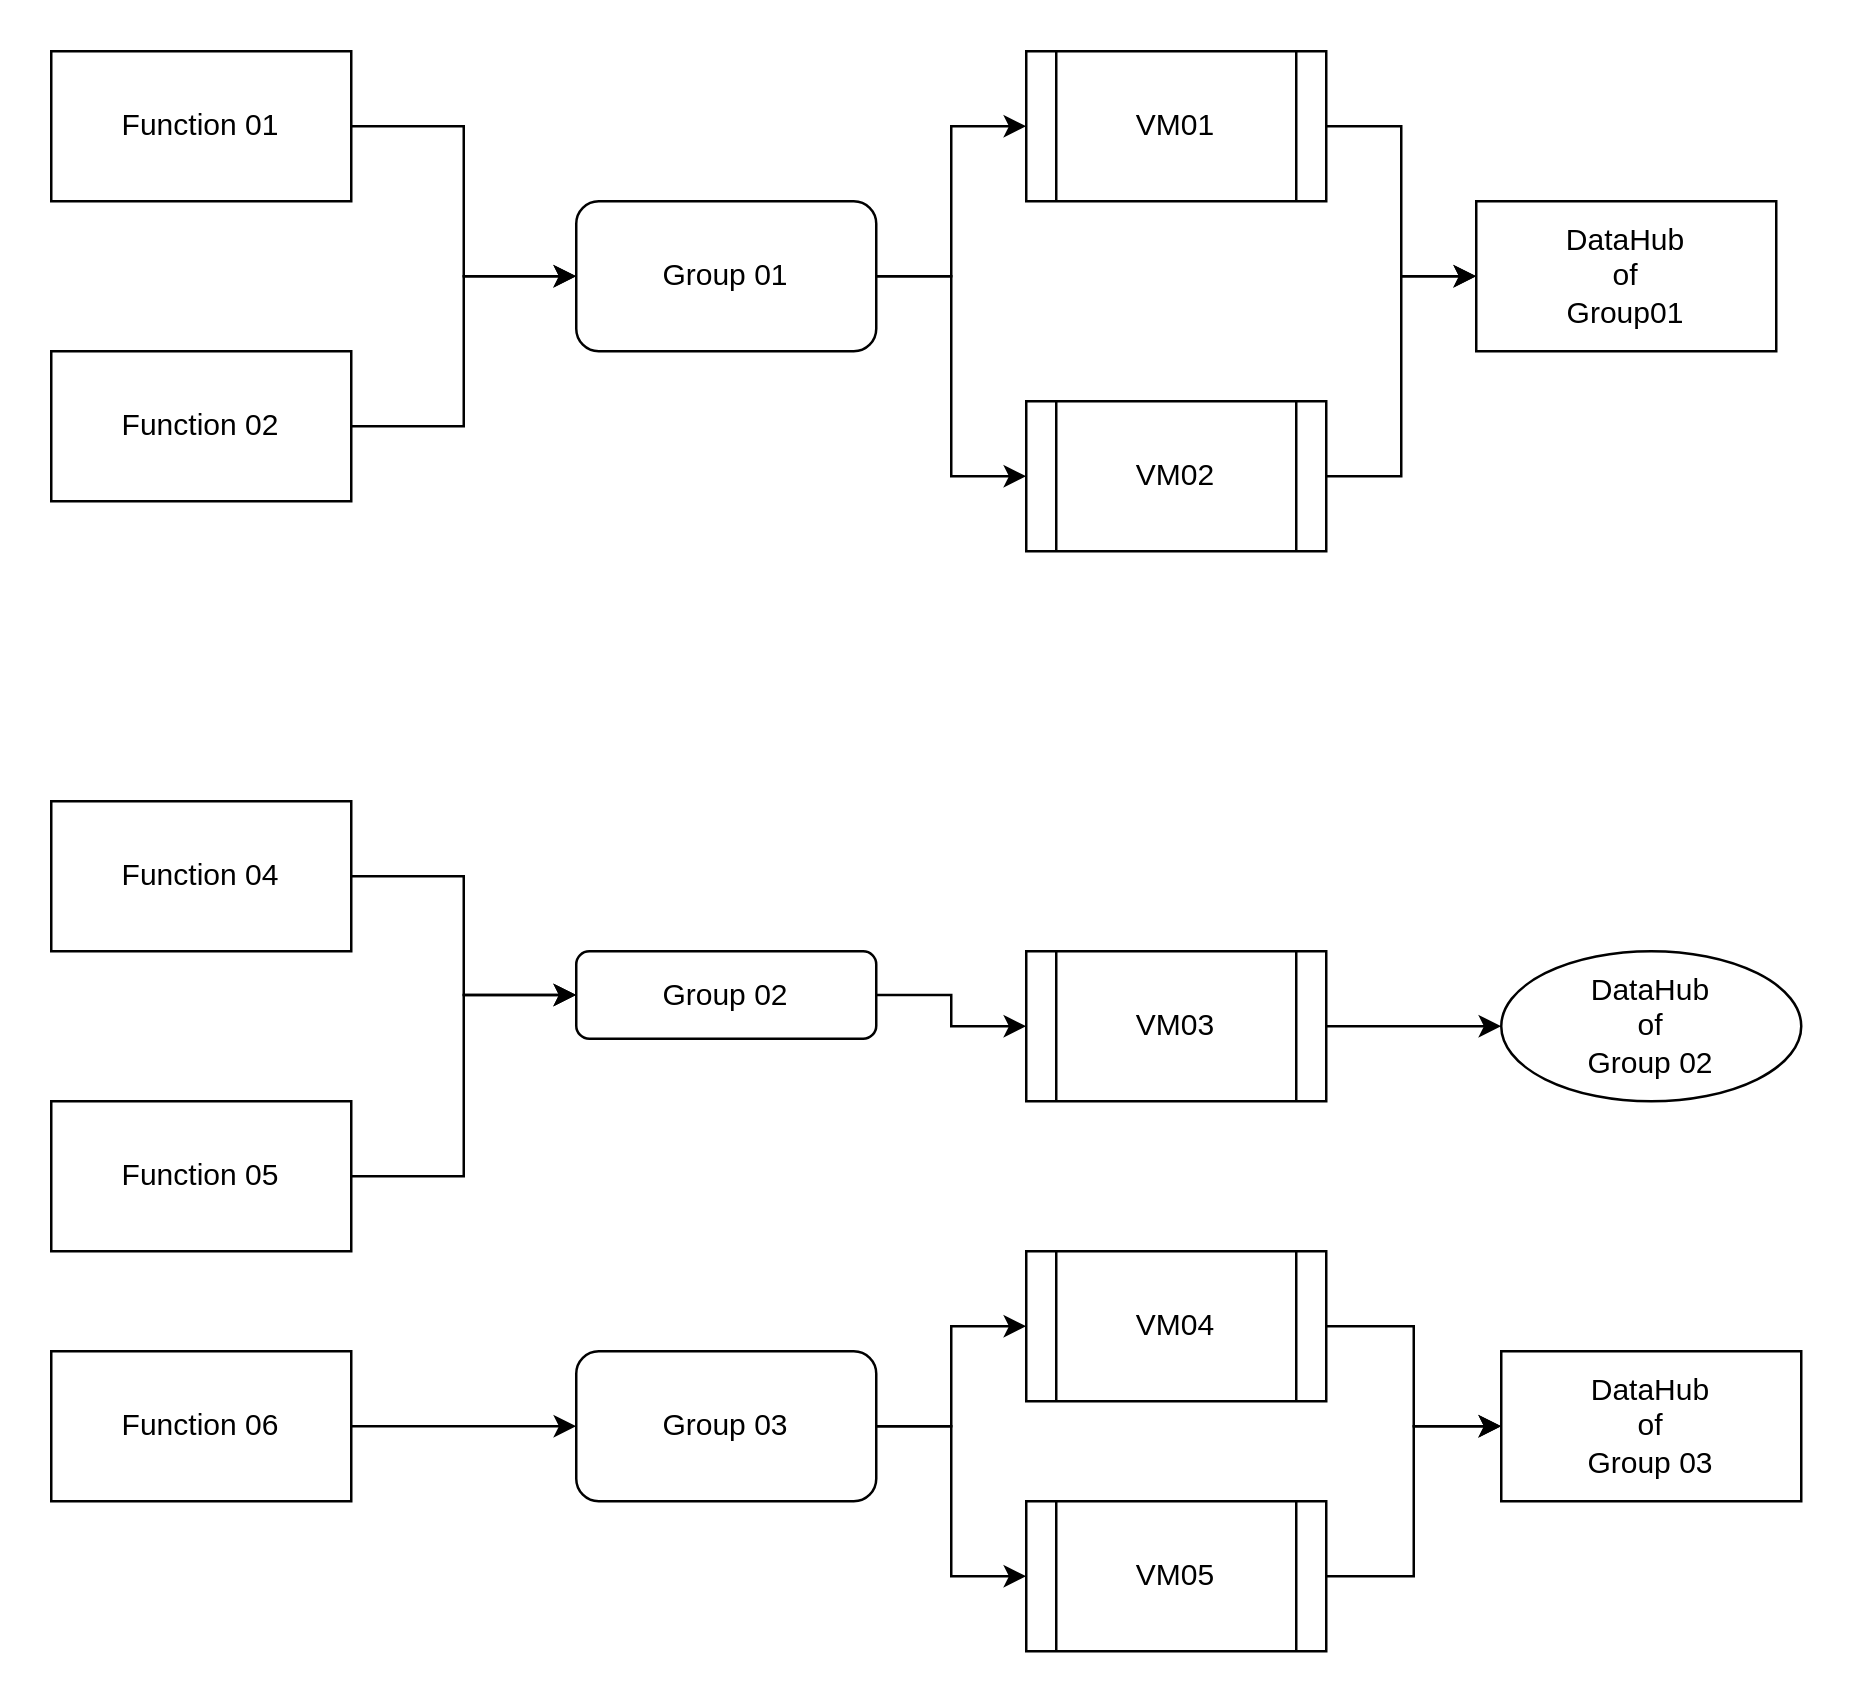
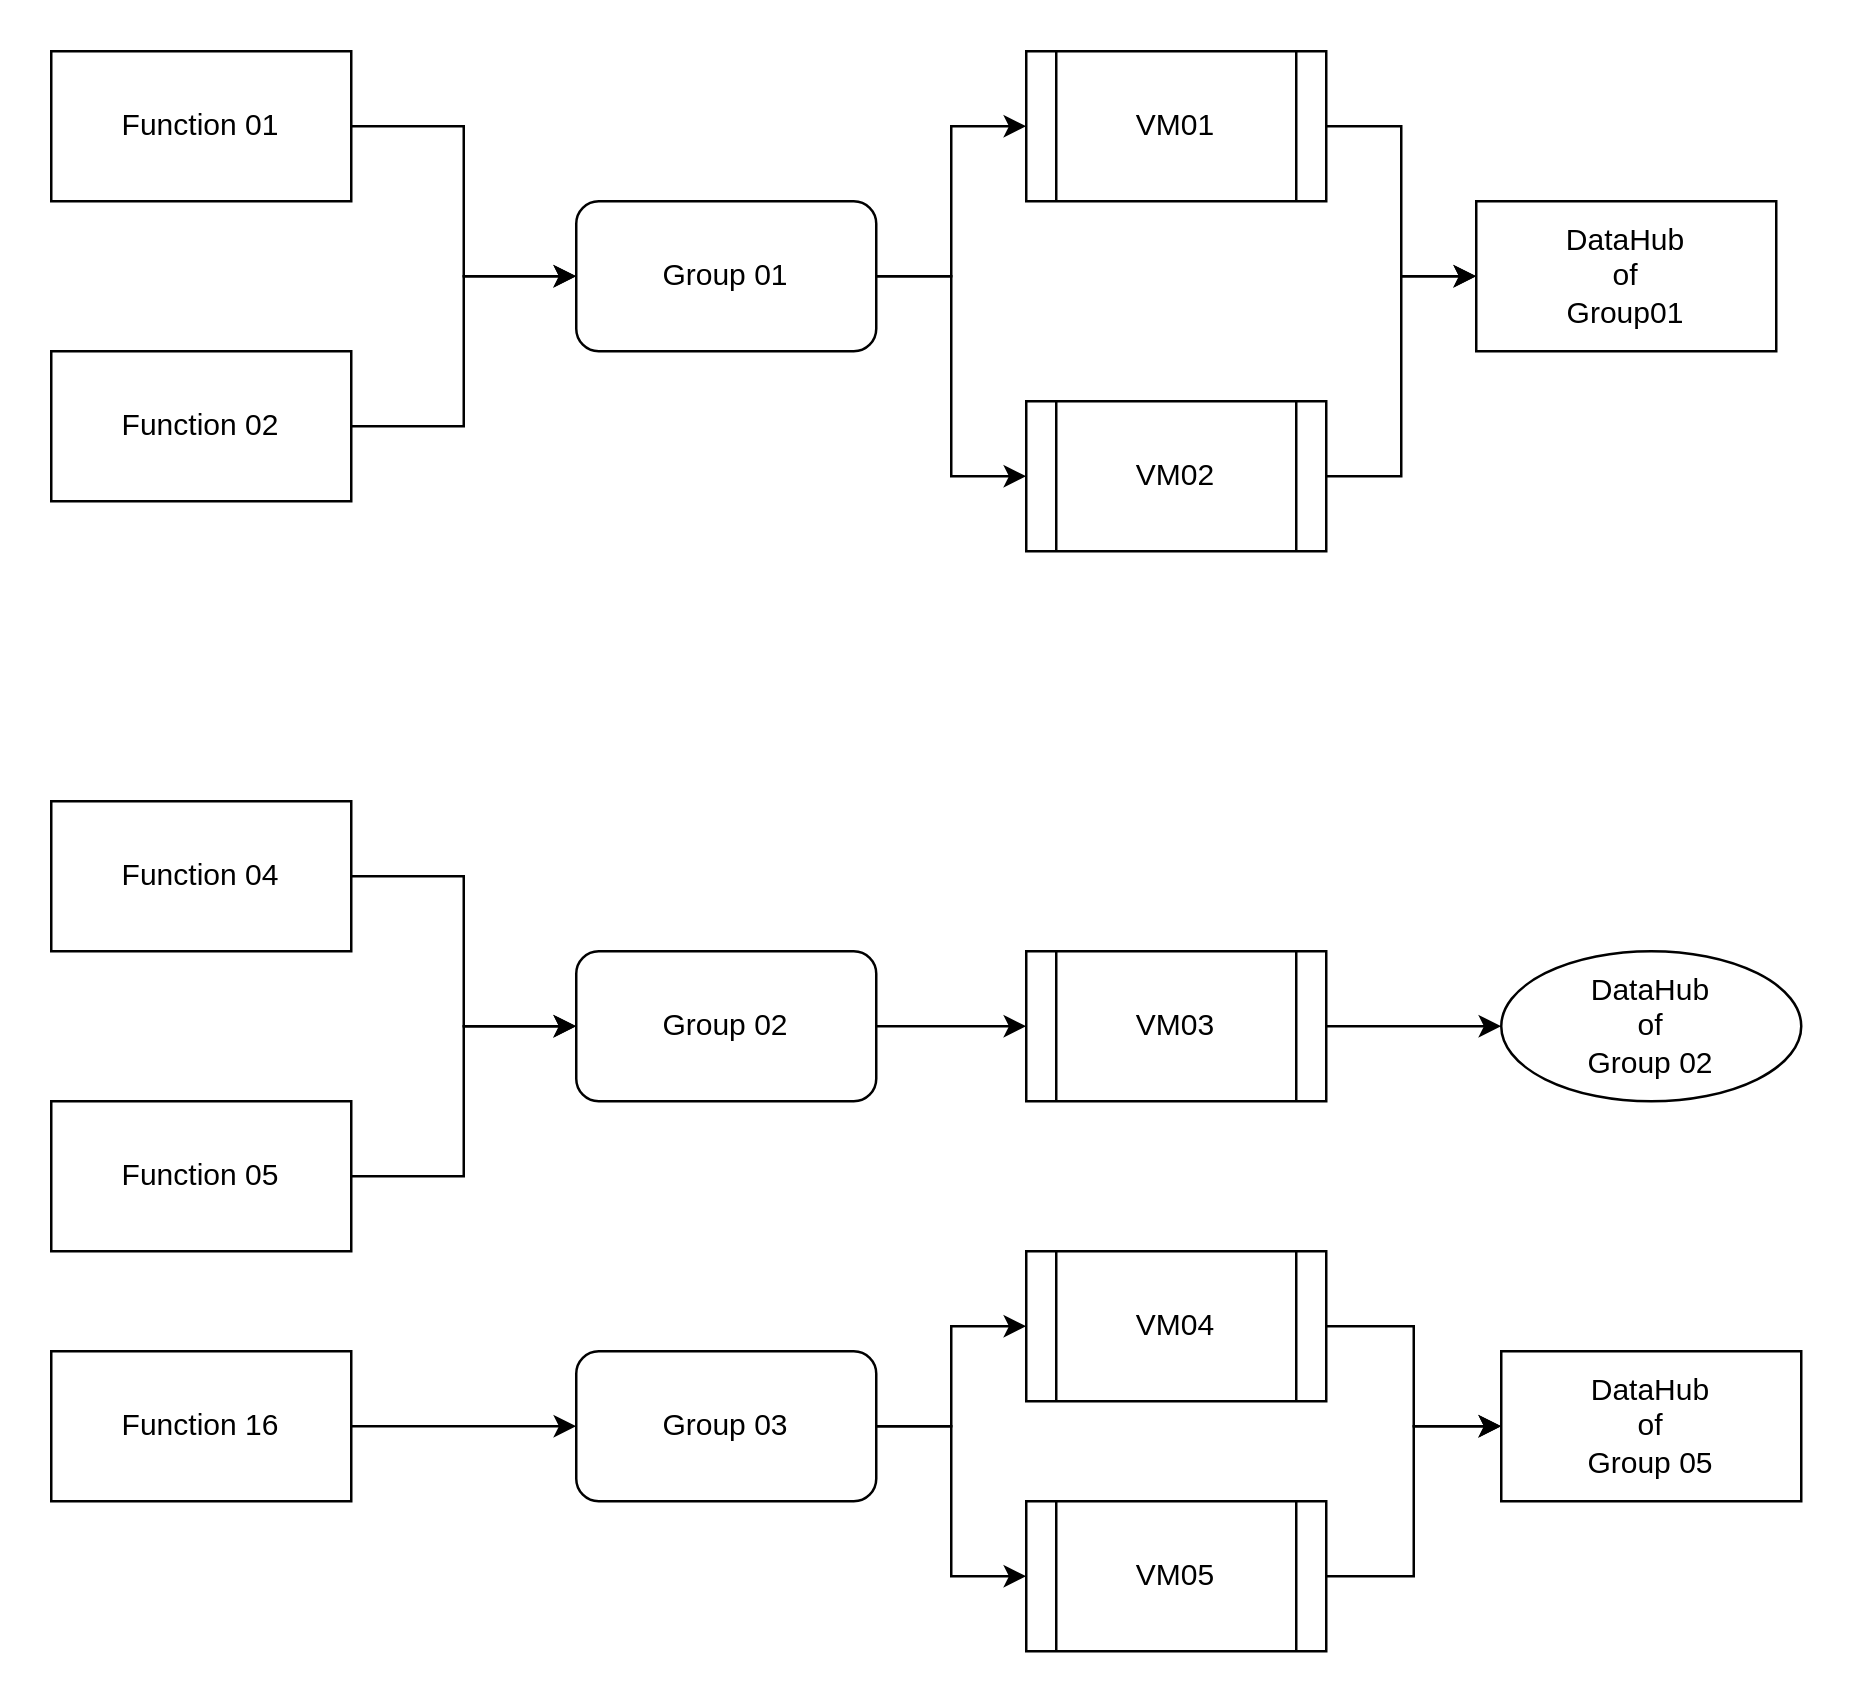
node "Group 02": size 300x88 -> 300x150
node "Function 06": label "Function 06" -> "Function 16"
node "DataHub of Group 03": label "DataHub of Group 03" -> "DataHub of Group 05"
